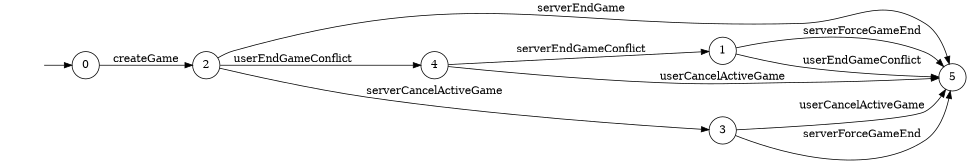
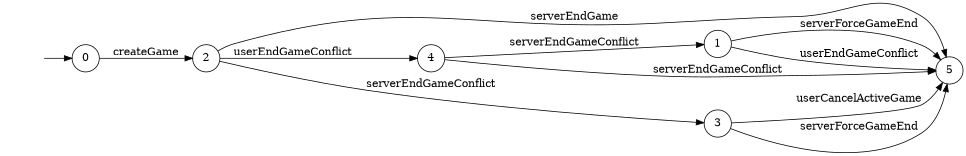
edge "4" -> "5": label "userCancelActiveGame" -> "serverEndGameConflict"
edge "2" -> "3": label "serverCancelActiveGame" -> "serverEndGameConflict"
